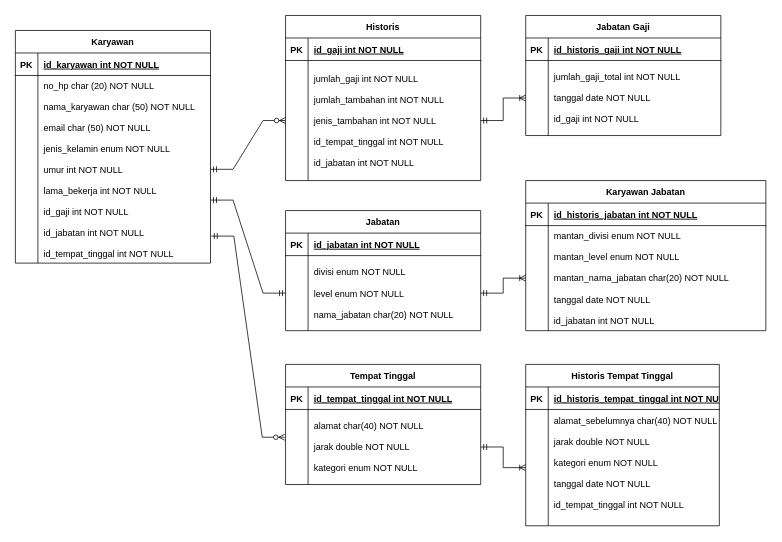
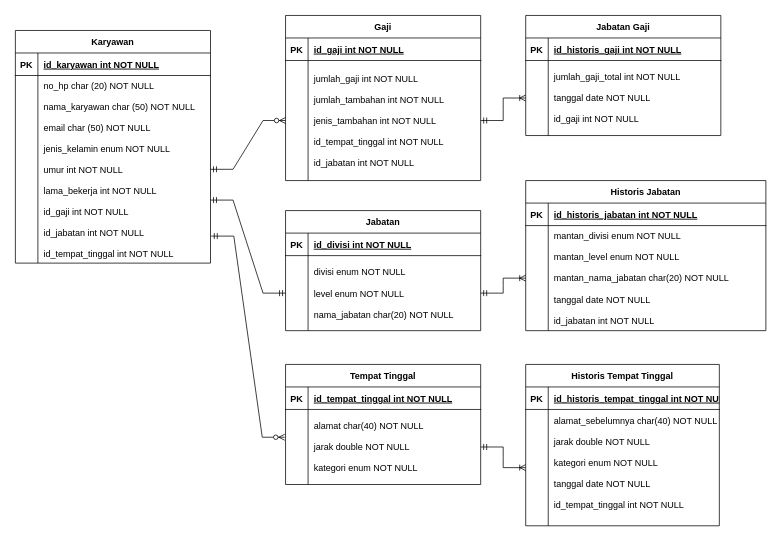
node "Historis": label "Historis" -> "Gaji"
node "Karyawan Jabatan": label "Karyawan Jabatan" -> "Historis Jabatan"
node "id_jabatan int NOT NULL": label "id_jabatan int NOT NULL" -> "id_divisi int NOT NULL"
